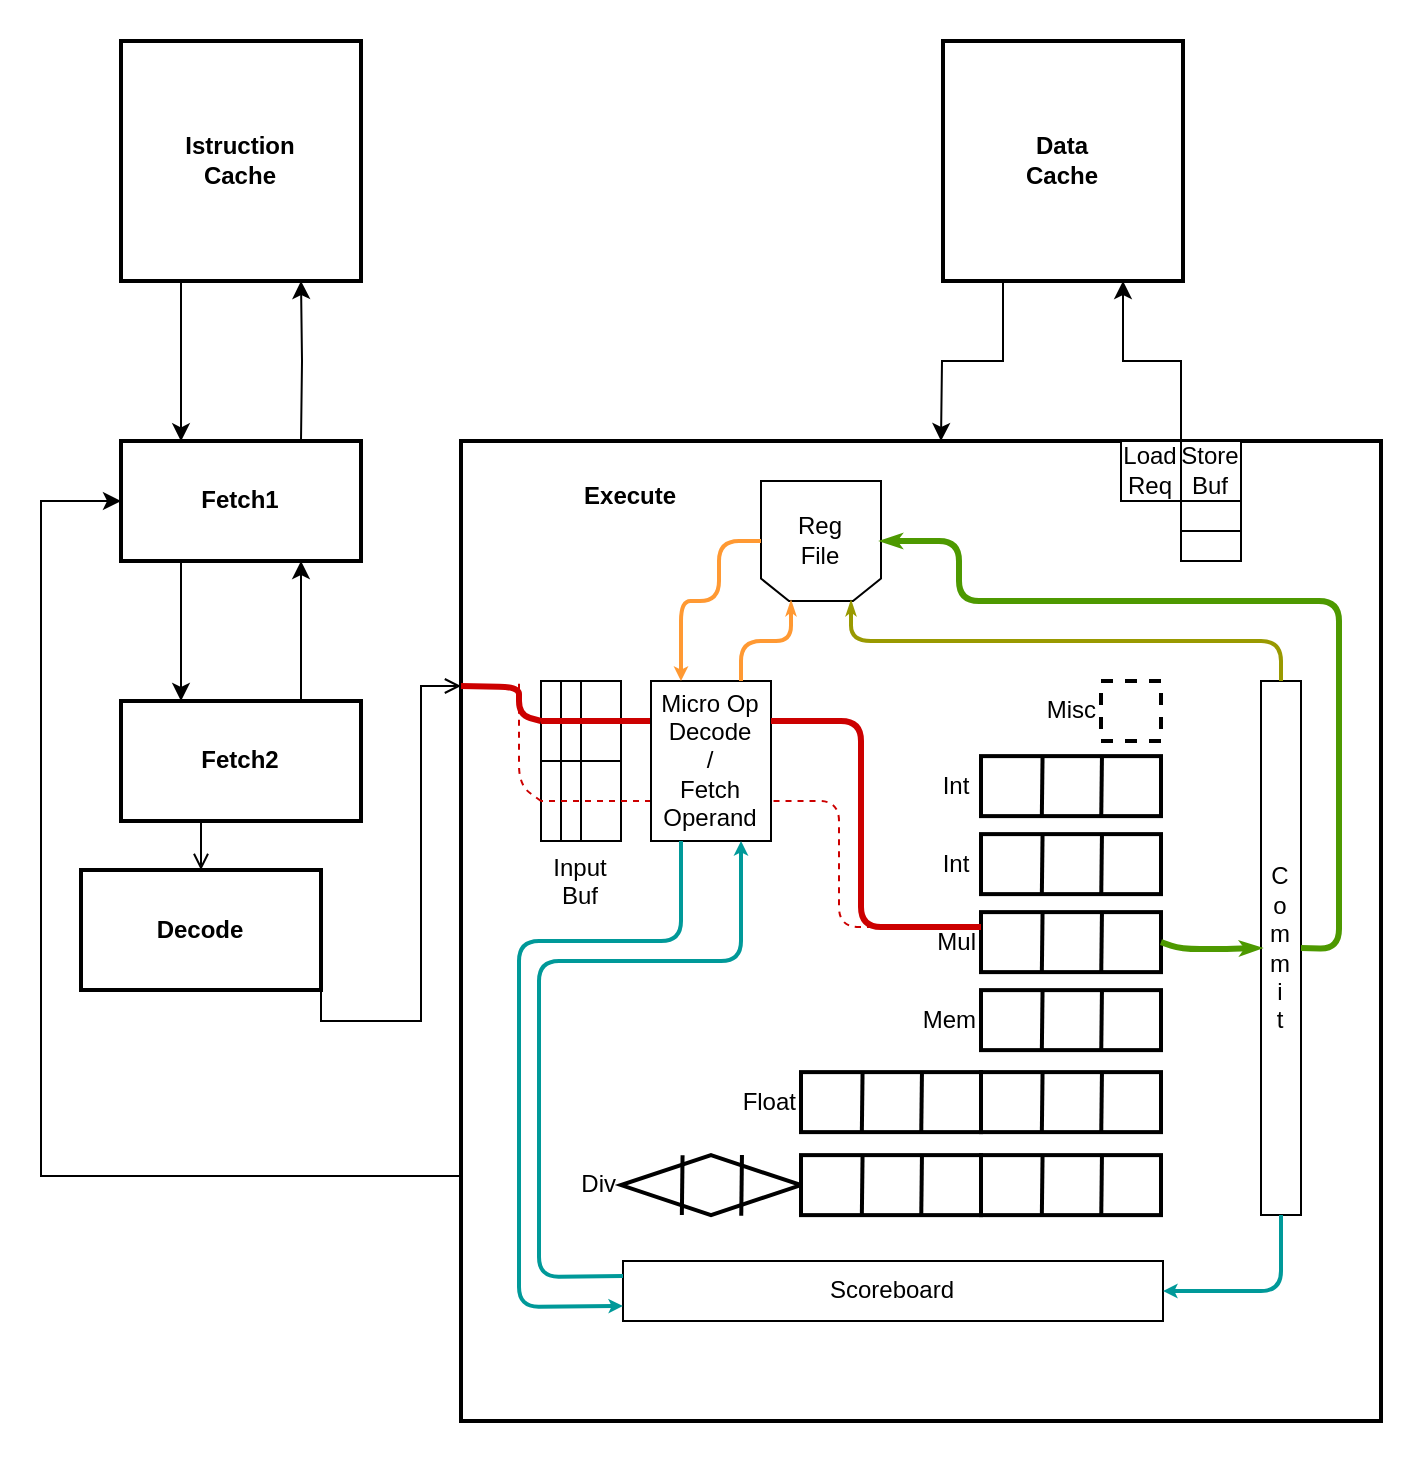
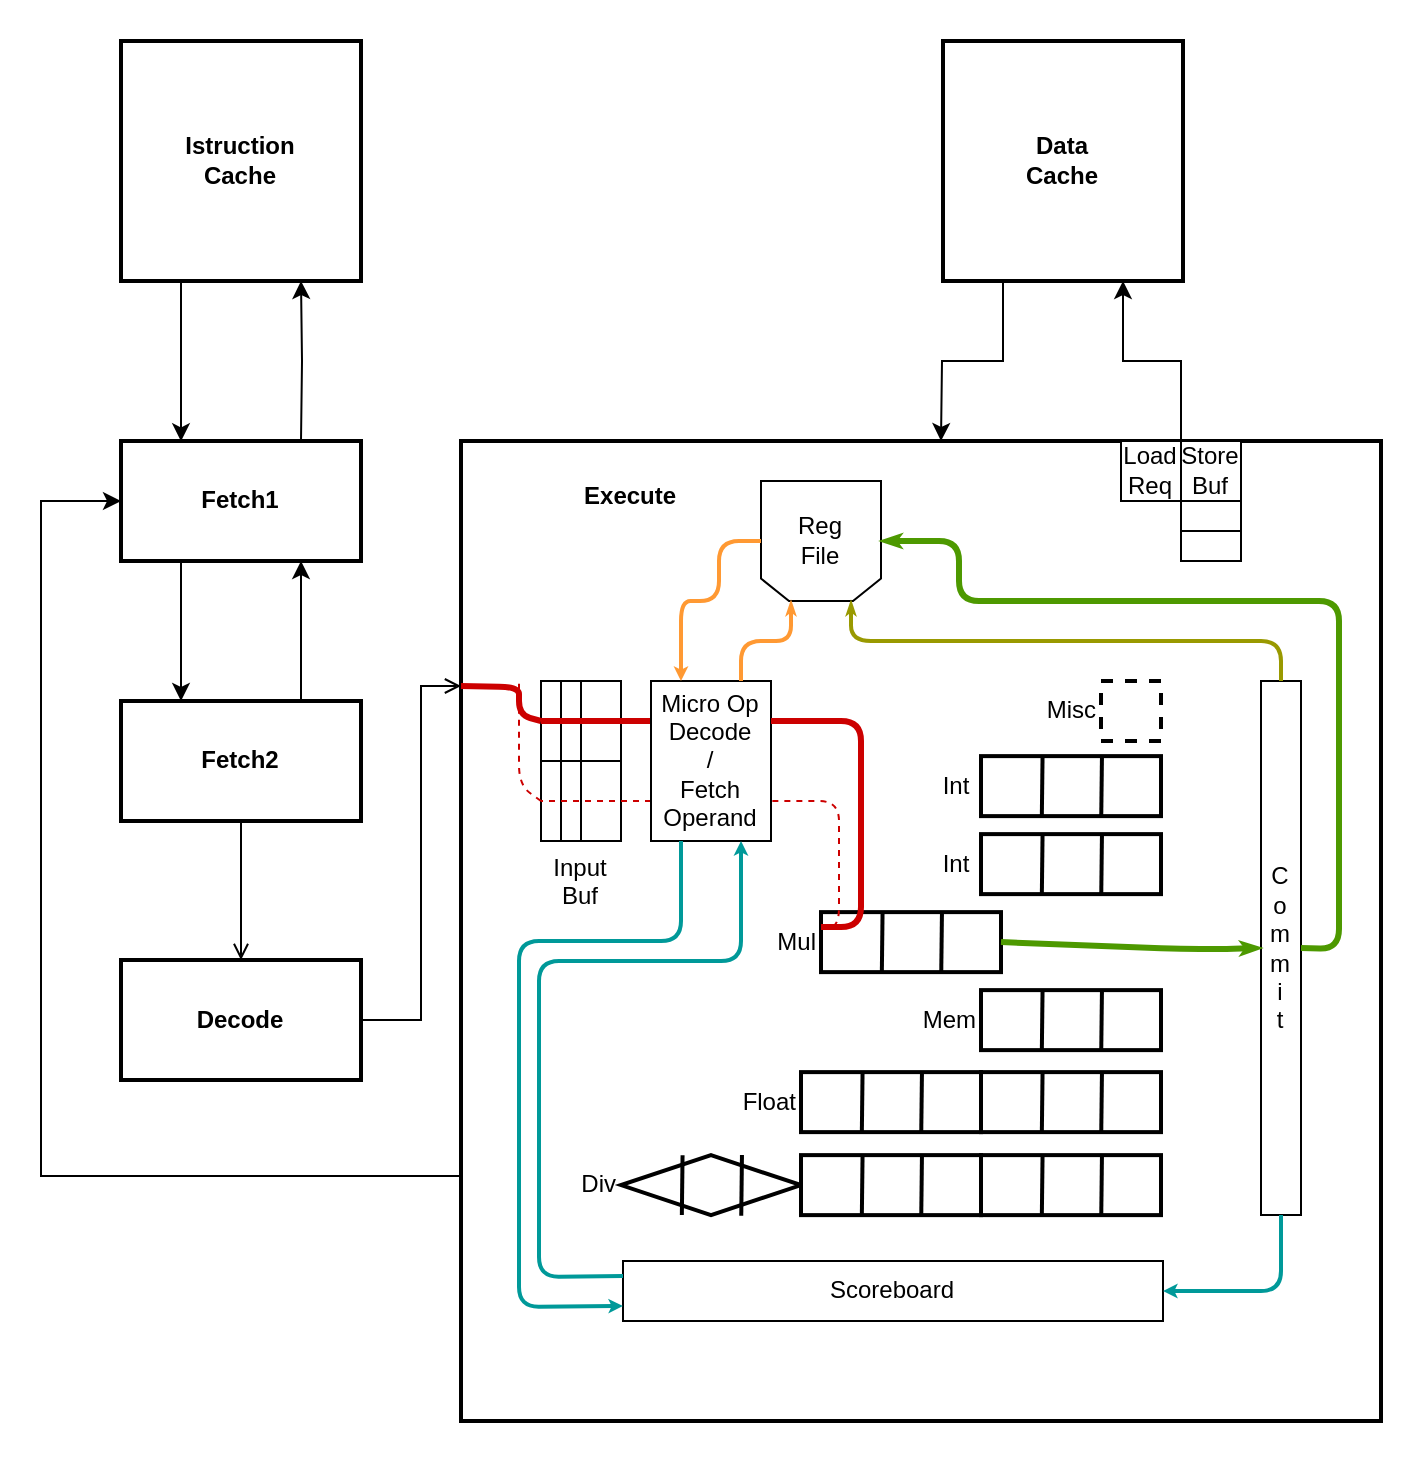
node "Decode": moved (201, 930) -> (241, 1020)
node "Mul": moved (1071, 942) -> (911, 942)
